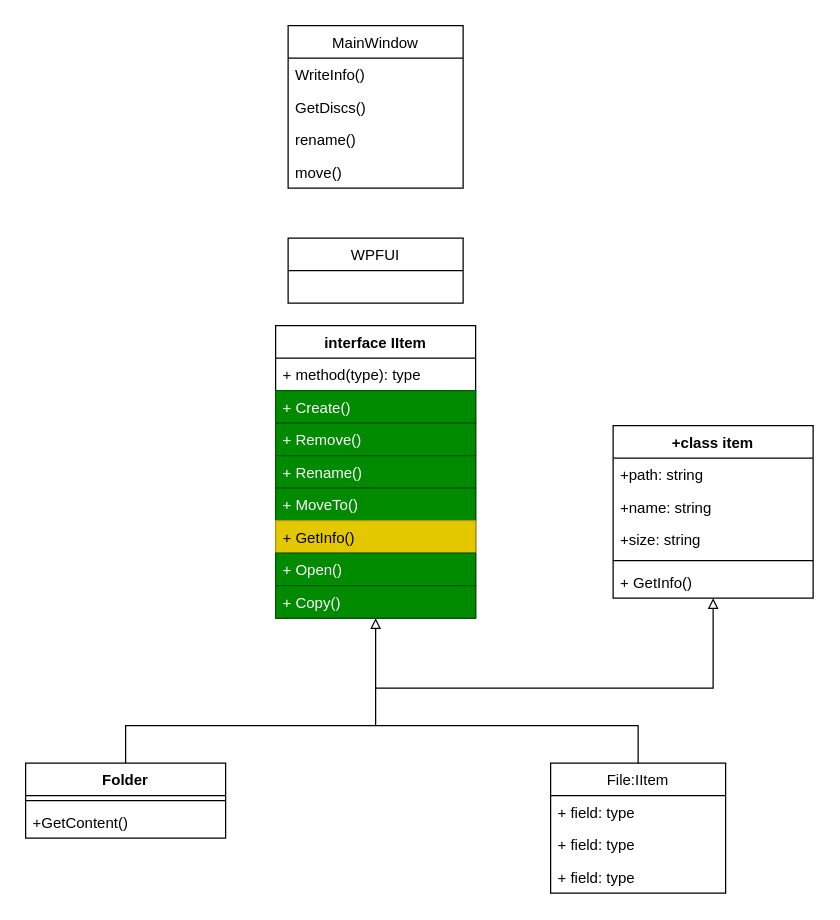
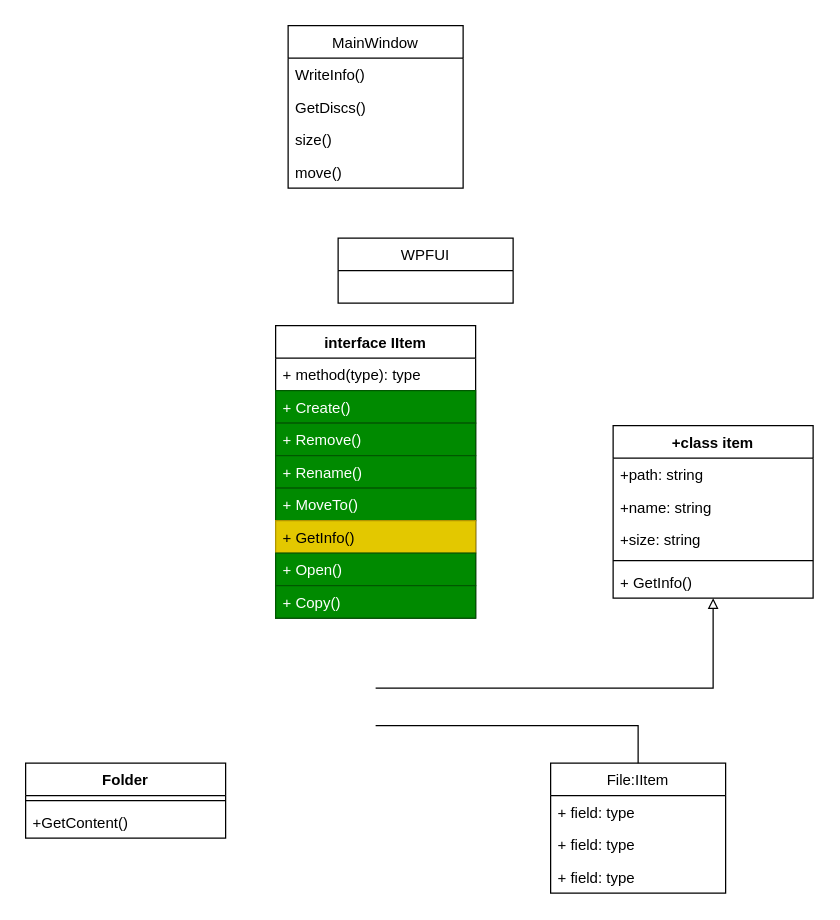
node "rename()": label "rename()" -> "size()"
node "WPFUI": moved (376, 271) -> (426, 271)
edge "Folder" -> "interface IItem": removed
